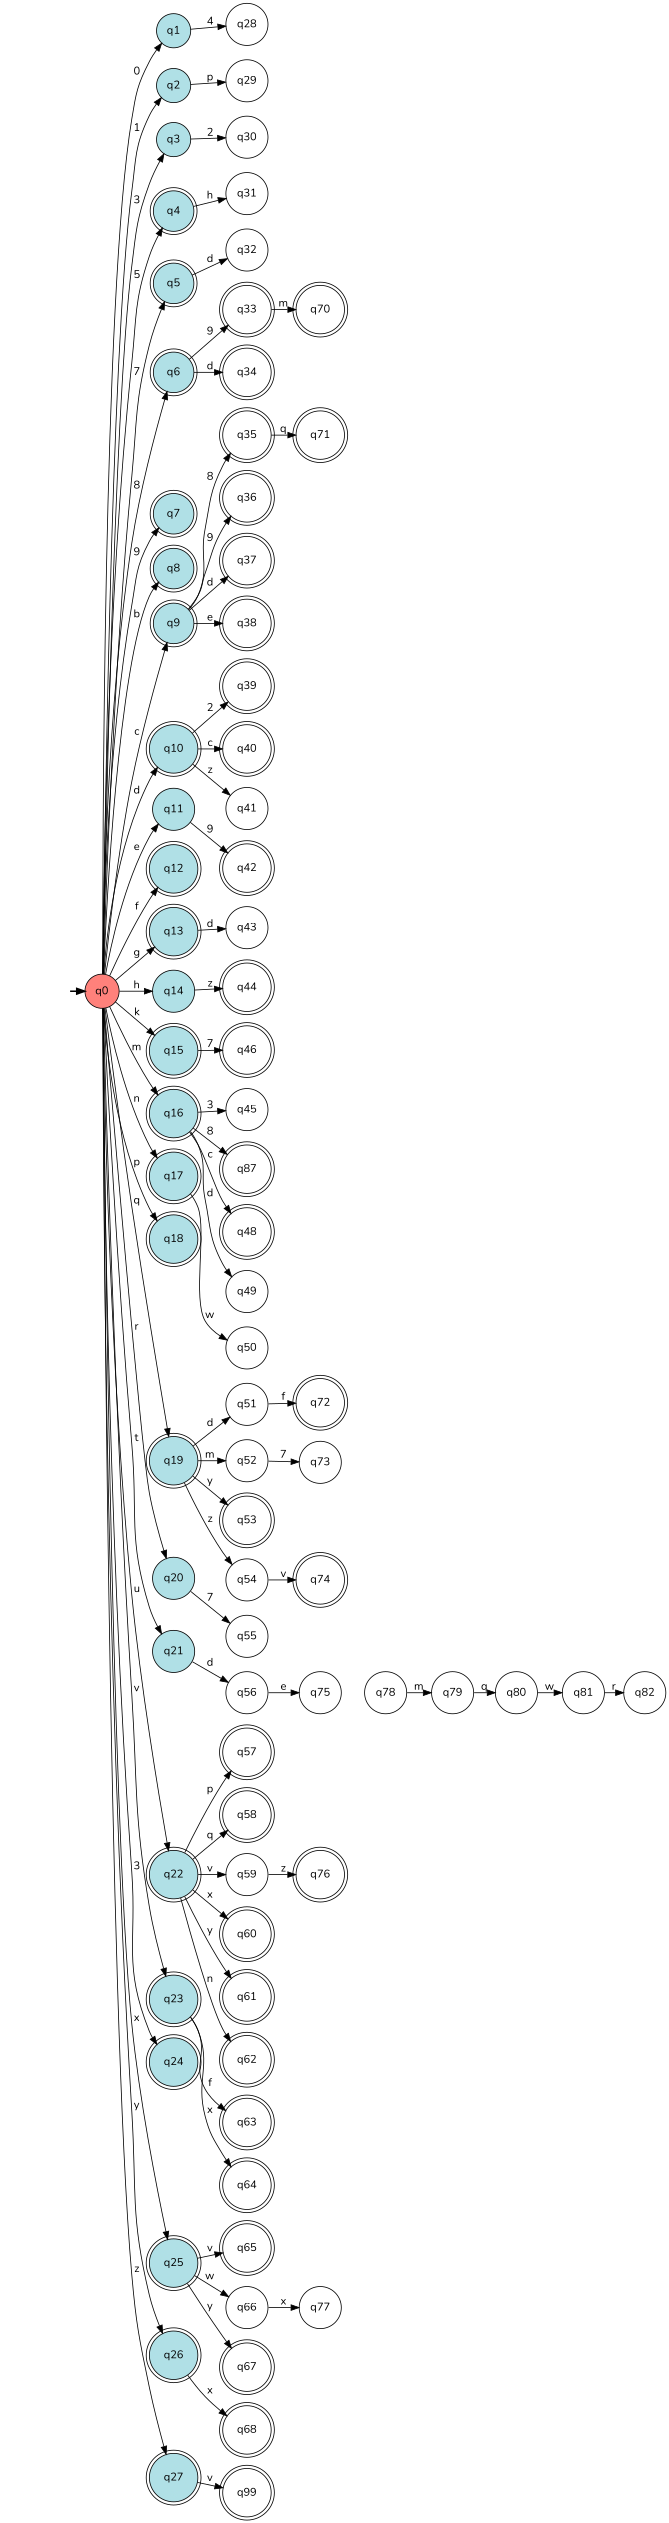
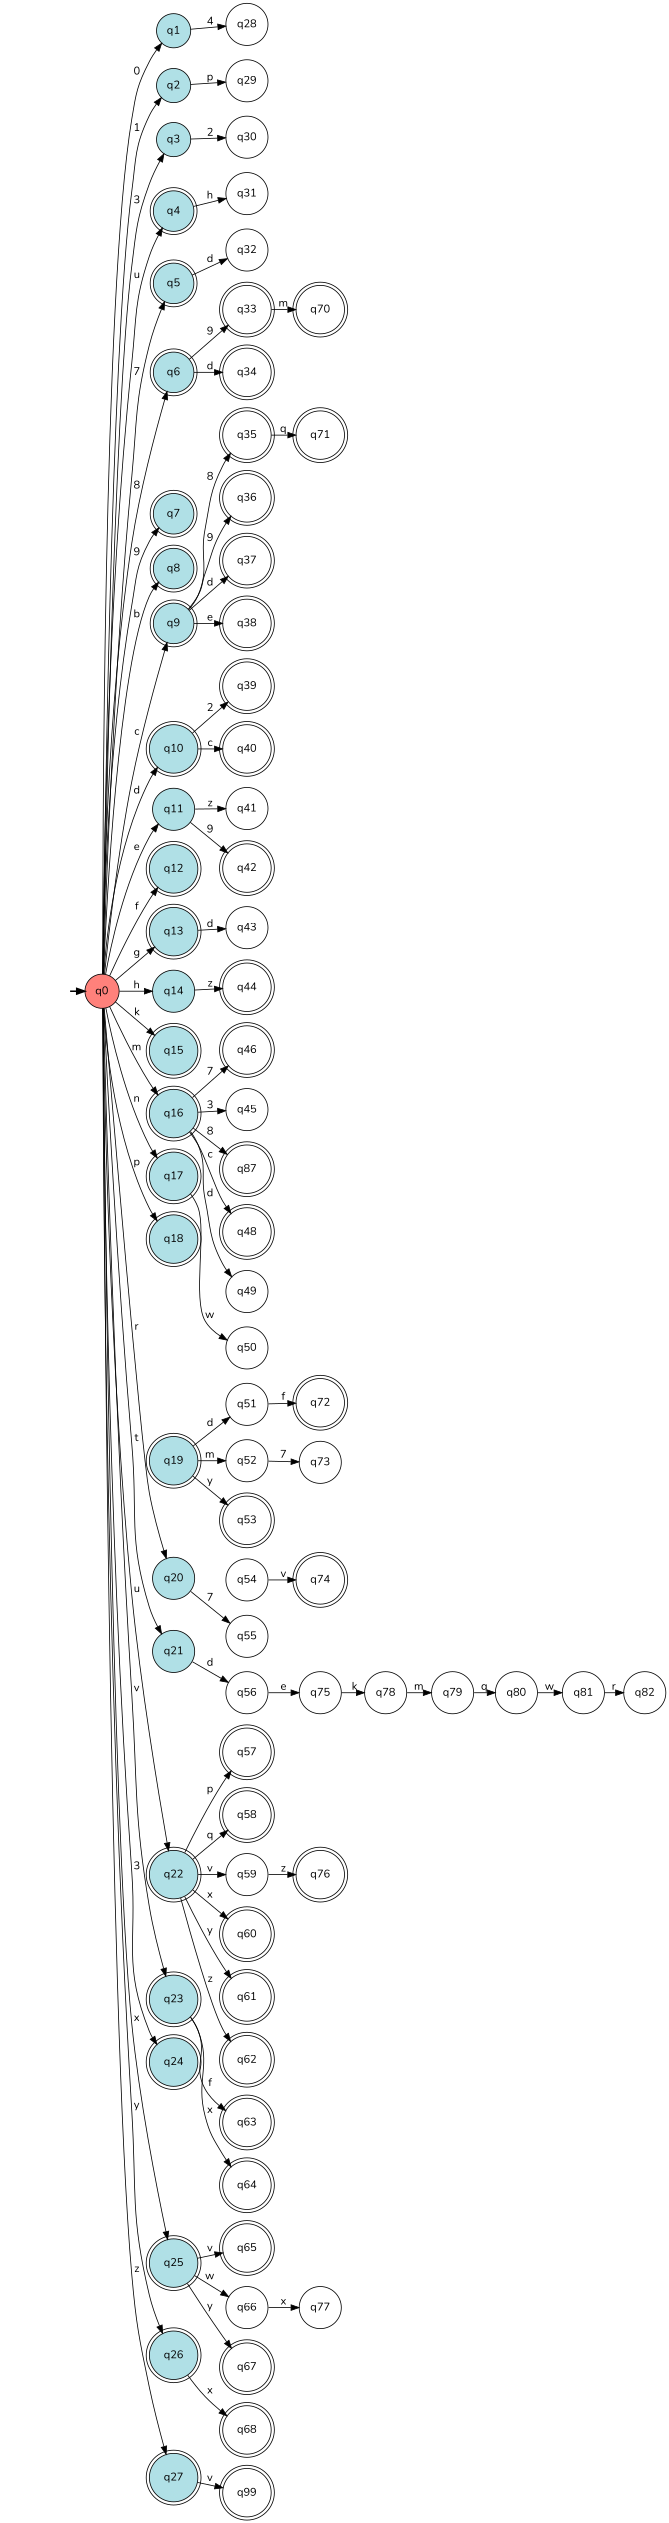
edge "q0" -> "q4": label "5" -> "u"
edge "q10" -> "q41": now "q11" -> "q41"
edge "q15" -> "q46": now "q16" -> "q46"
edge "q0" -> "q19": removed, label "q"
edge "q19" -> "q54": removed, label "z"
edge "q75" -> "q78": added, label "k"
edge "q22" -> "q62": label "n" -> "z"
